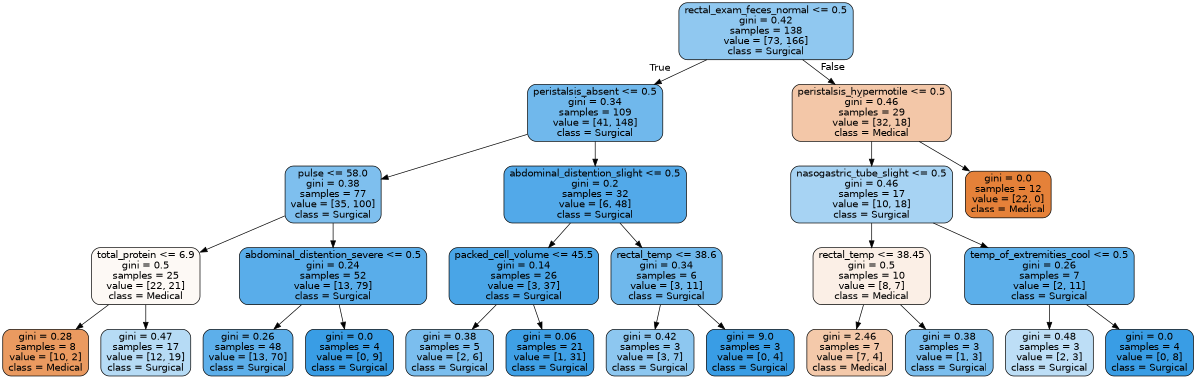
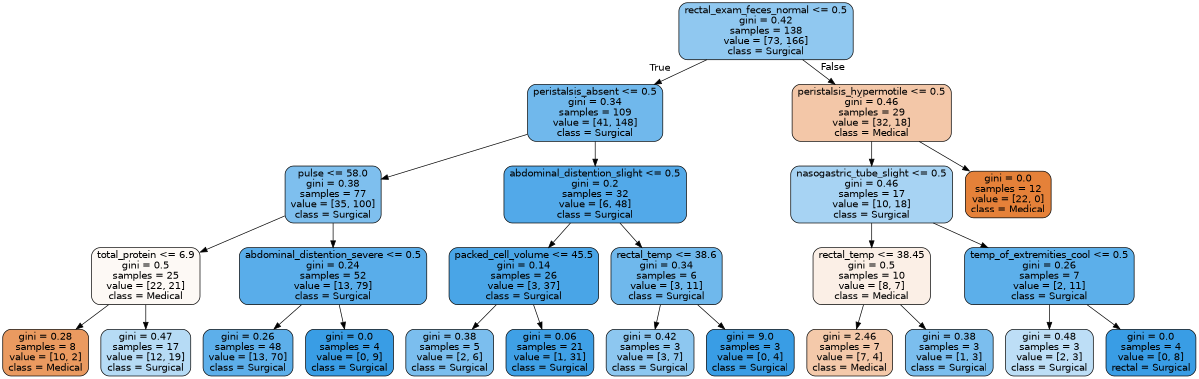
node "gini = 0.0 samples = 4 value = [0, 8] class = Surgical": label "gini = 0.0 samples = 4 value = [0, 8] class = Surgical" -> "gini = 0.0 samples = 4 value = [0, 8] rectal = Surgical"
